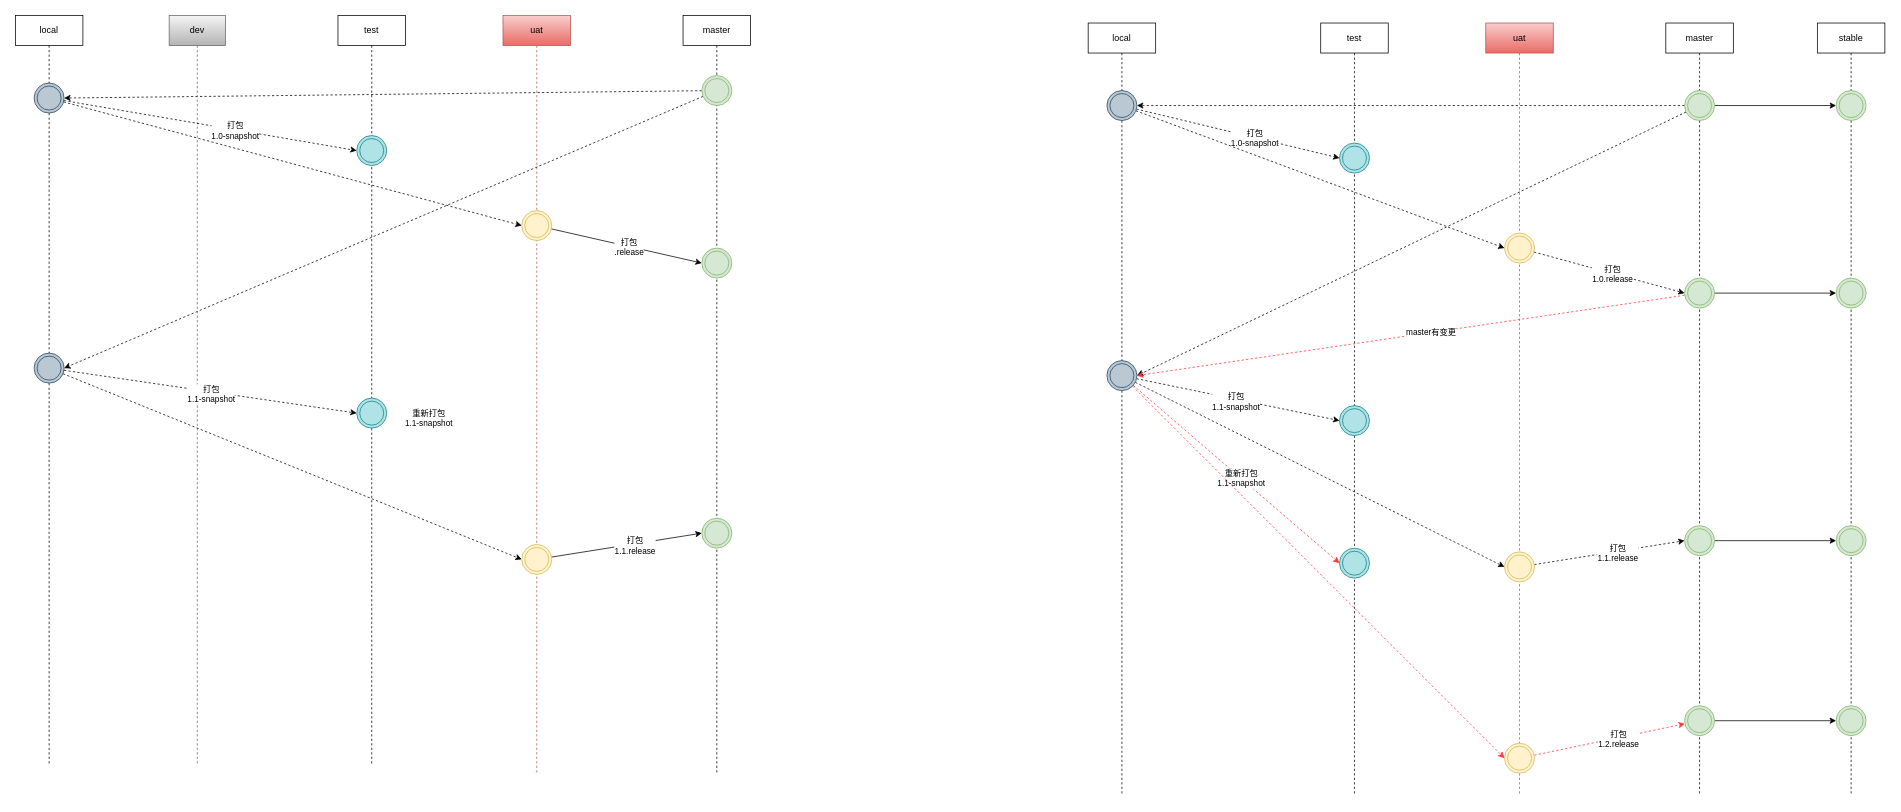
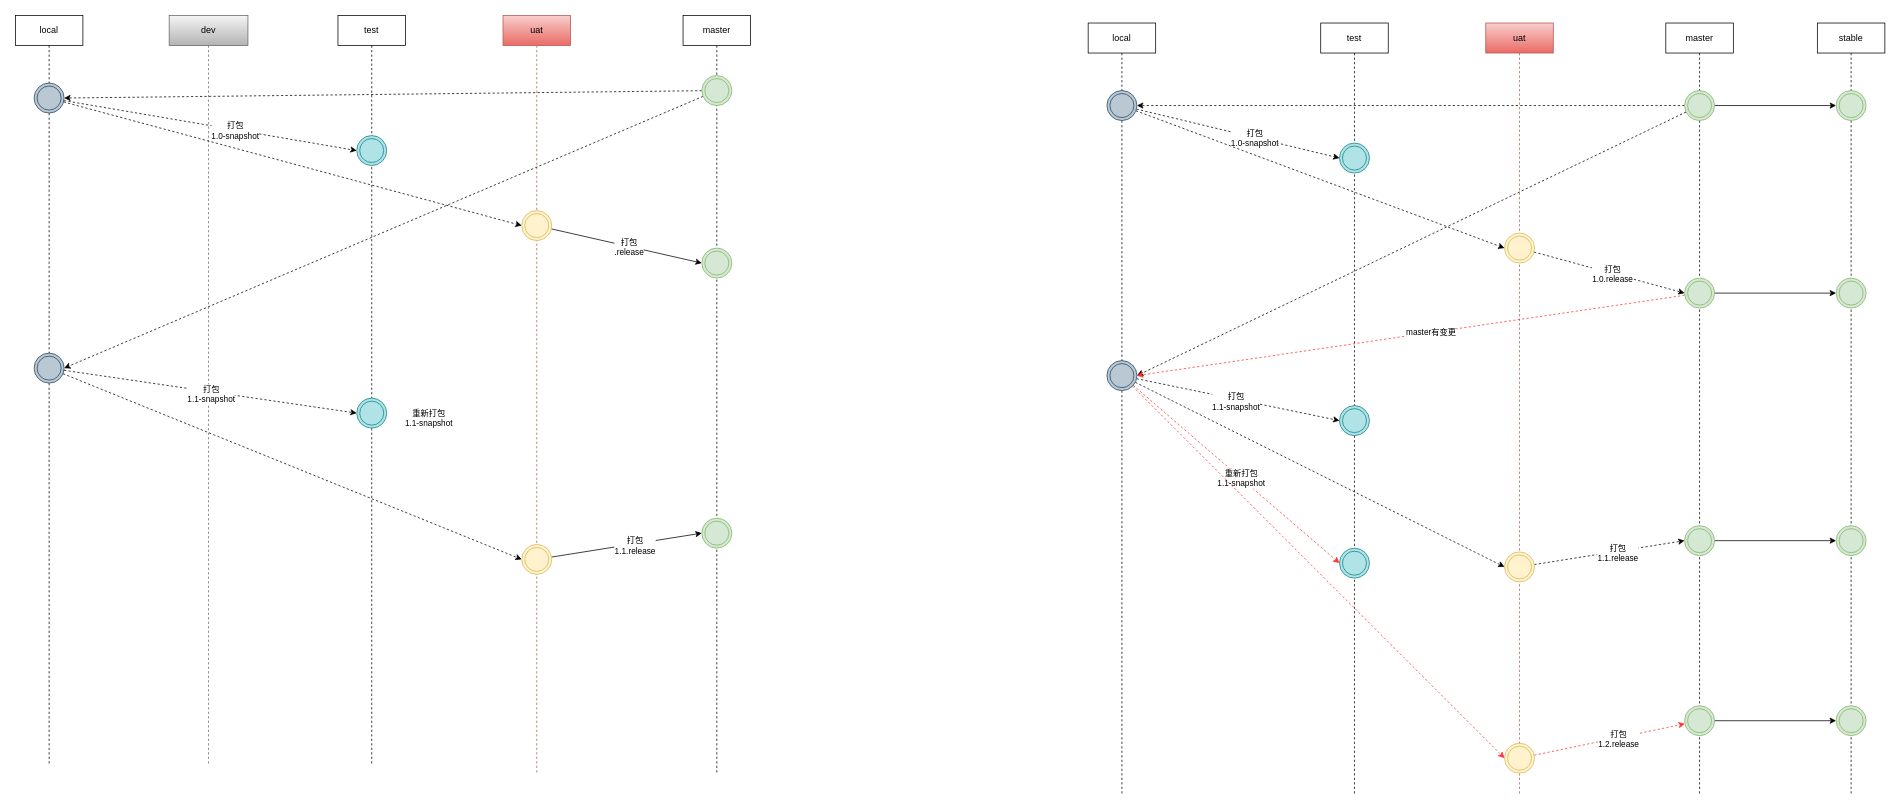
node "dev": size 56x750 -> 79x750
